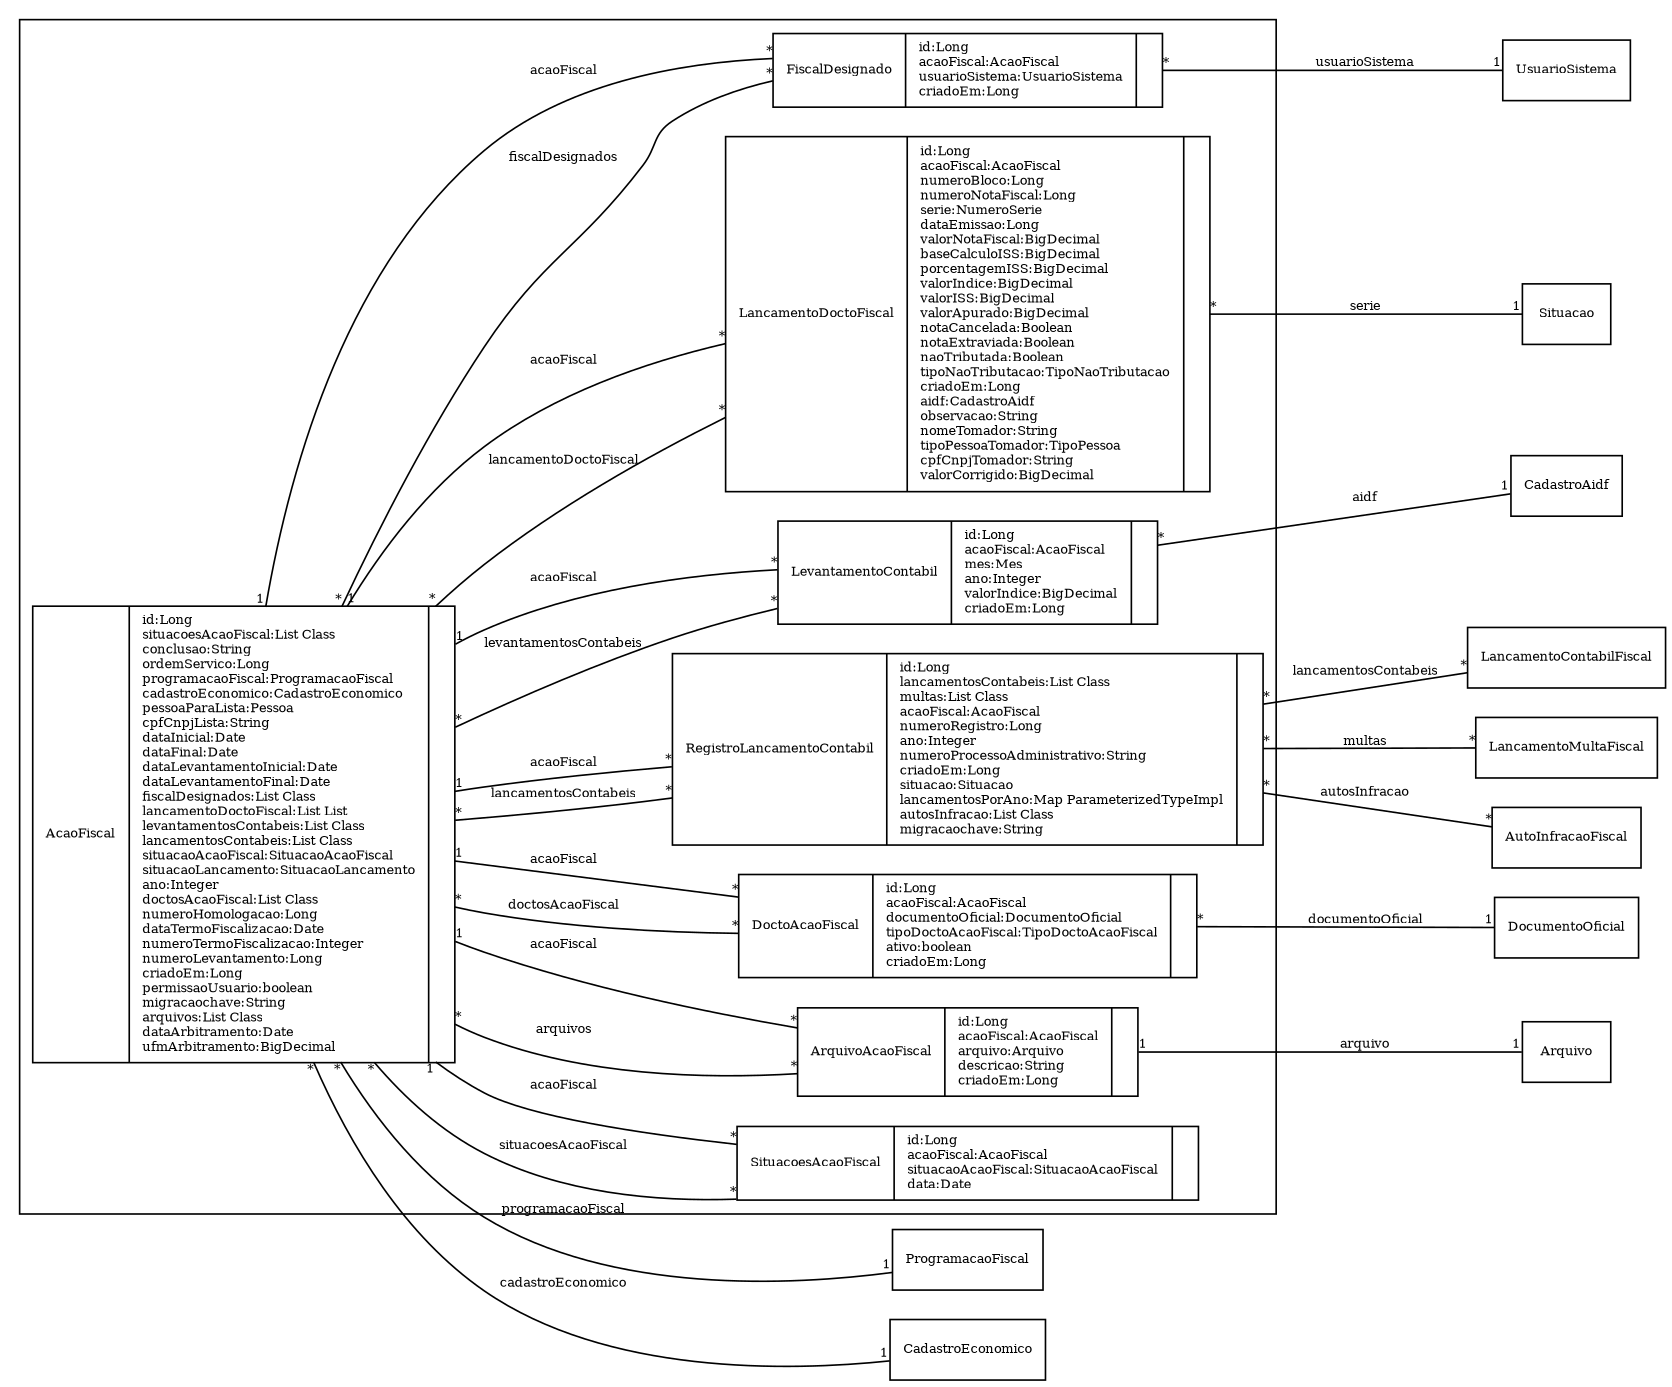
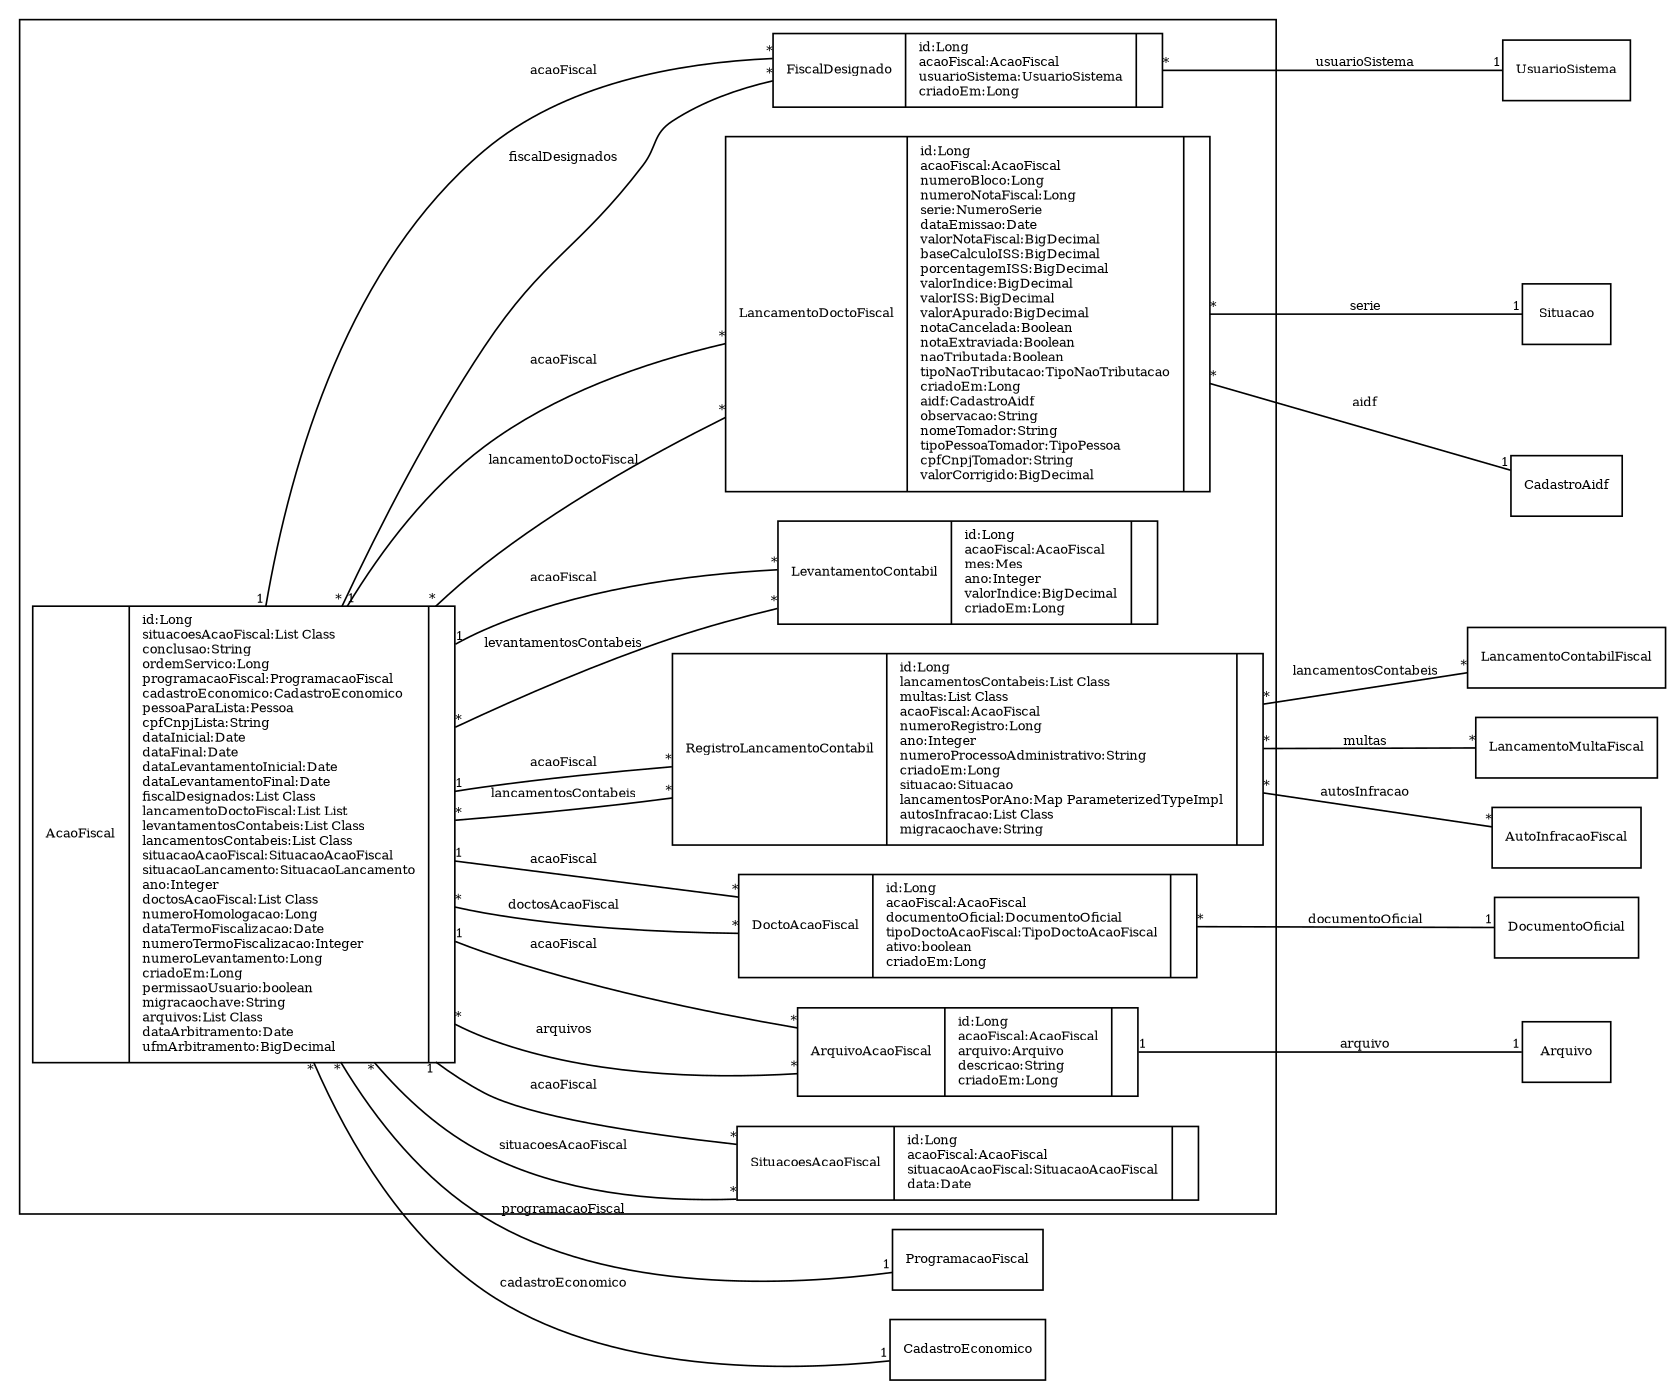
node "LancamentoDoctoFiscal": text "dataEmissao:Long" -> "dataEmissao:Date"
edge "CadastroAidf" -- "LevantamentoContabil": now "CadastroAidf" -- "LancamentoDoctoFiscal"
